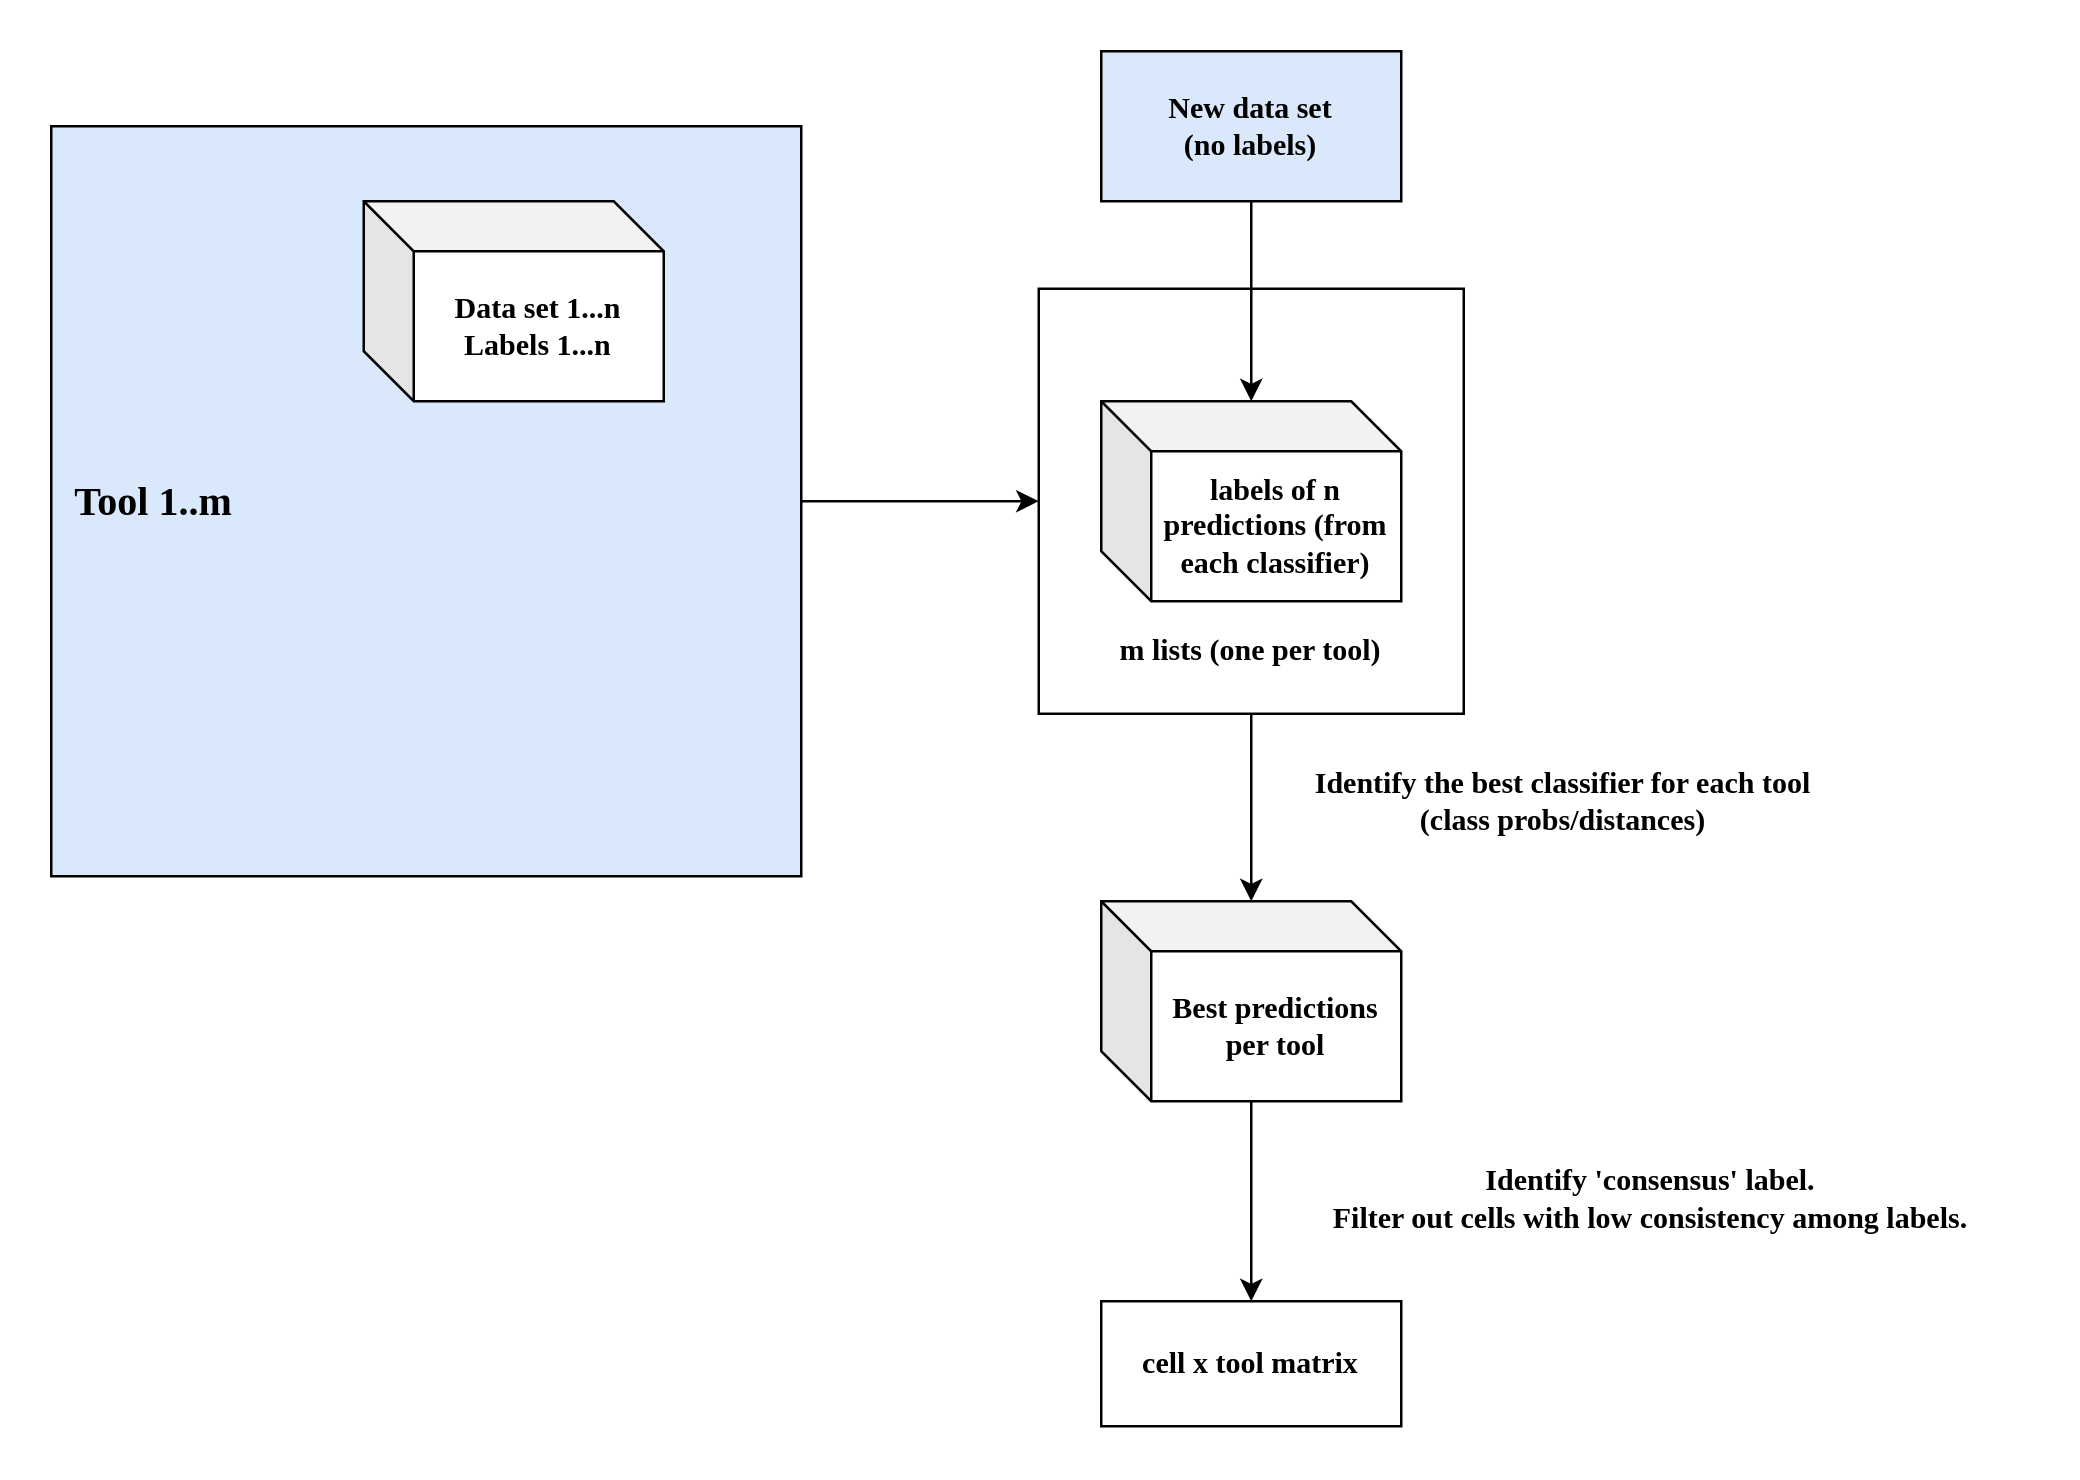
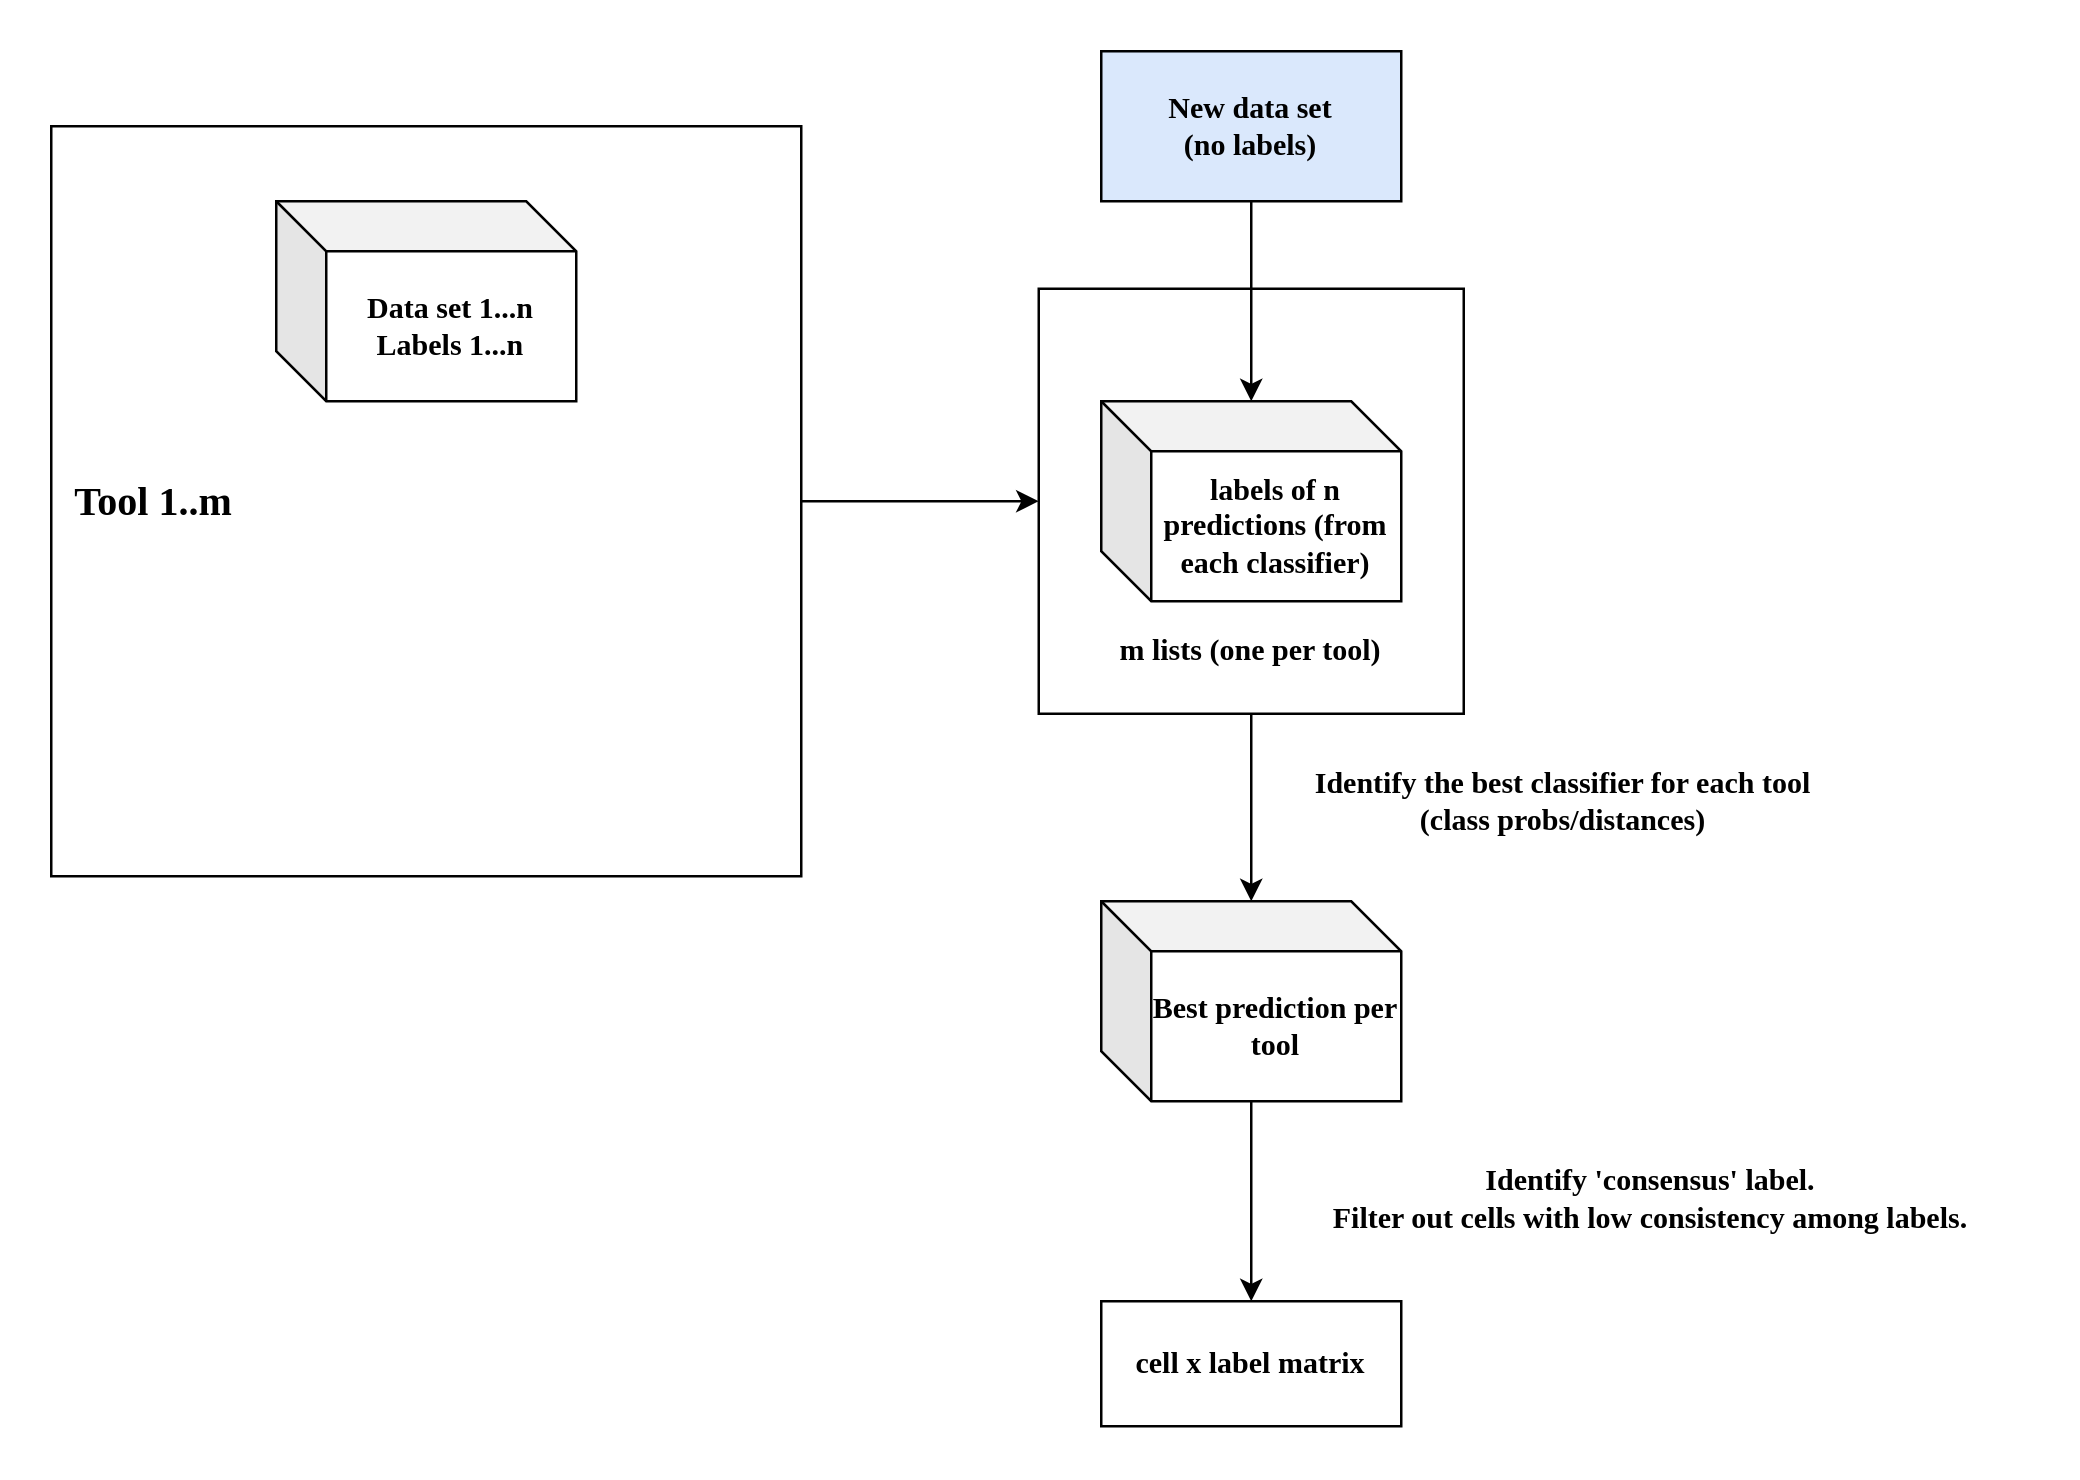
node "Data set 1...n Labels 1...n": moved (514, 301) -> (426, 301)
node "Tool 1..m": fillcolor #dae8fc -> #ffffff
node "Best predictions per tool": label "Best predictions per tool" -> "Best prediction per tool"
node "cell x tool matrix": label "cell x tool matrix" -> "cell x label matrix"
